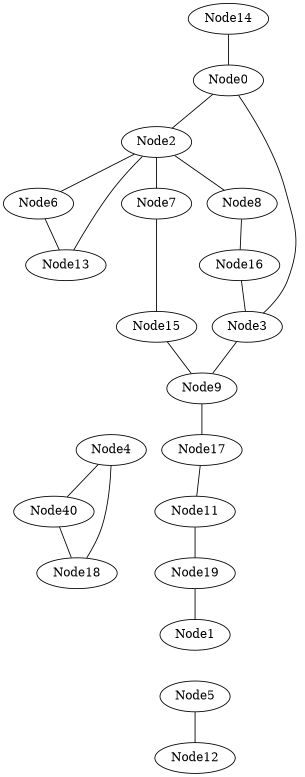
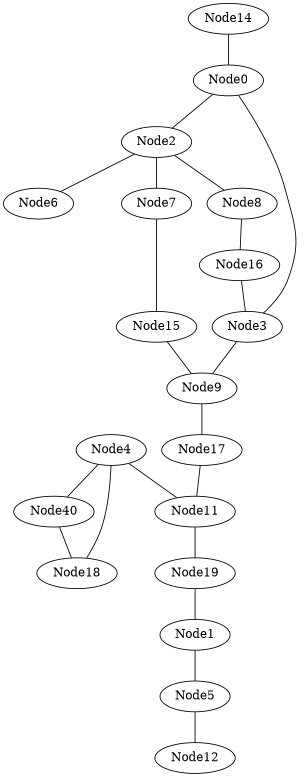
node "Node13": removed
edge "Node4" -- "Node11": added
edge "Node1" -- "Node5": added
